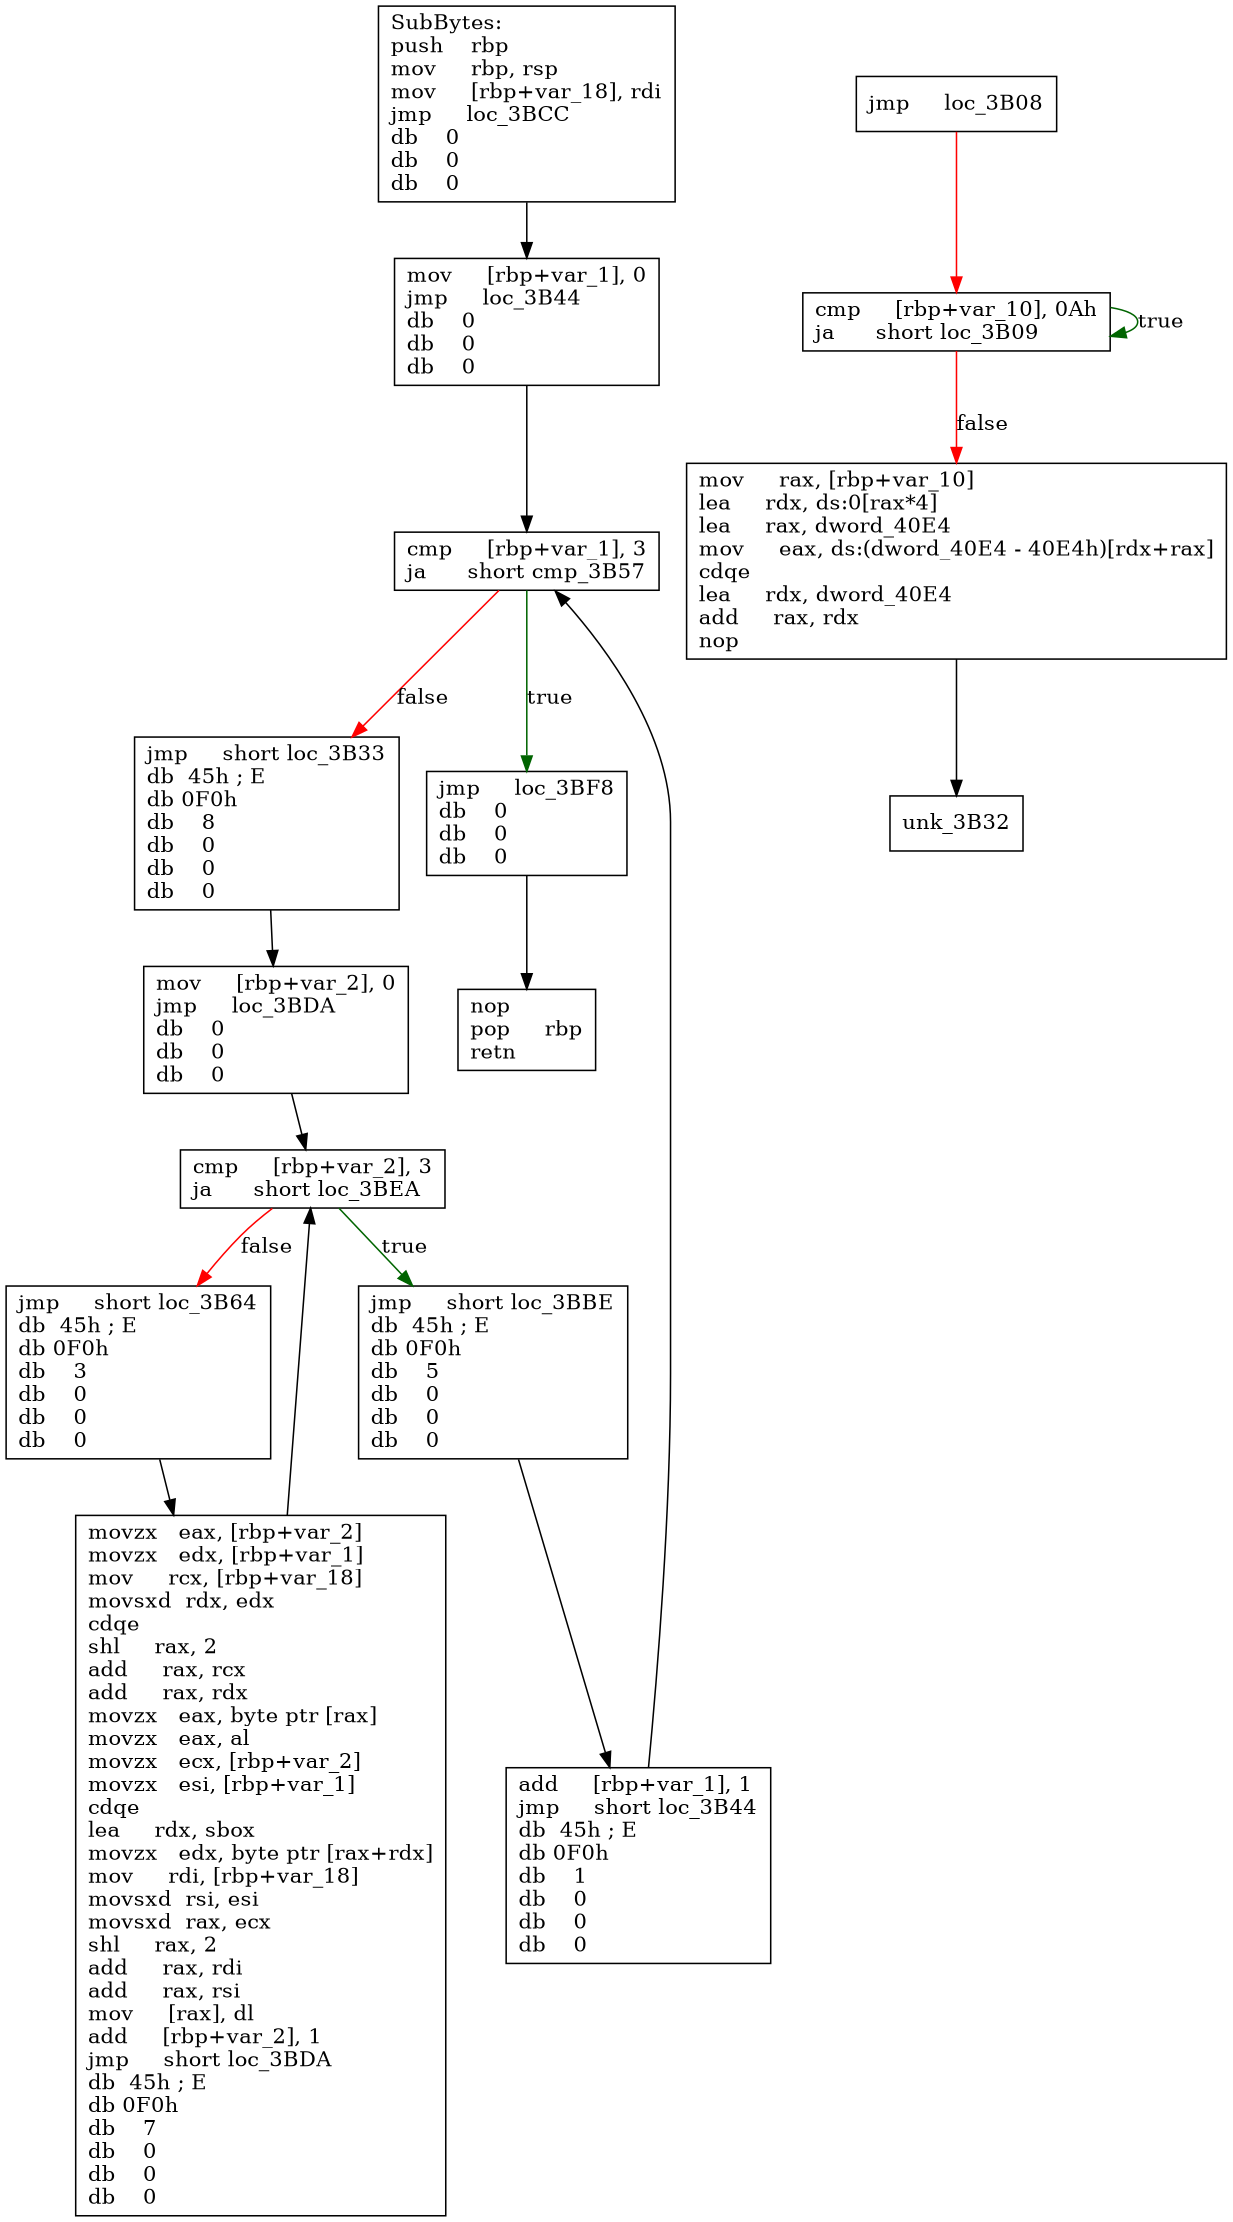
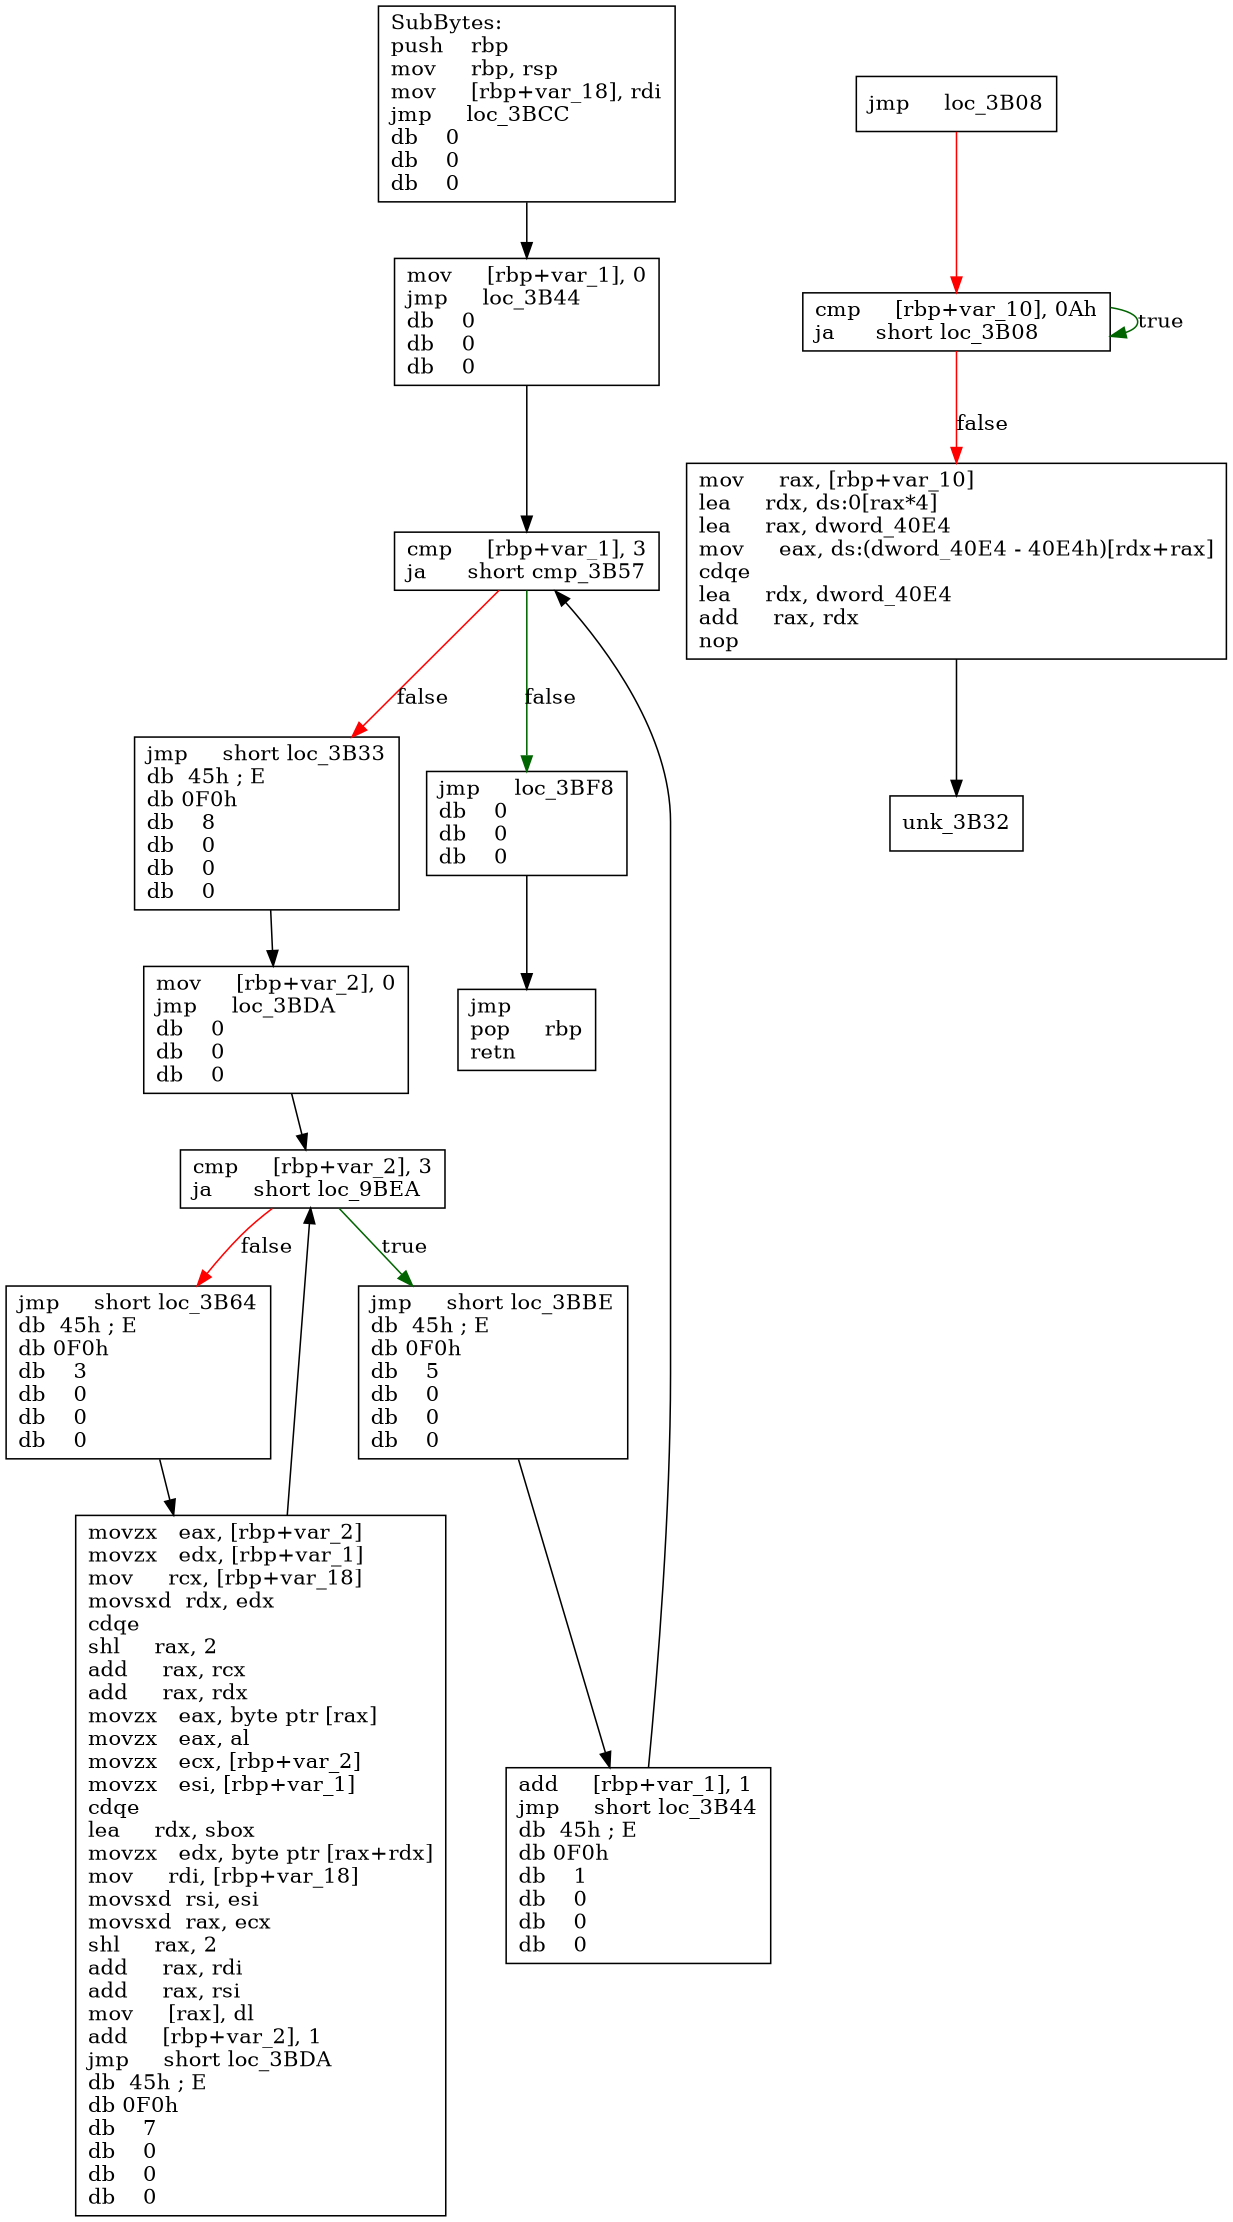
node "cmp     [rbp+var_10], 0Ah ja      short loc_3B09": label "cmp     [rbp+var_10], 0Ah ja      short loc_3B09" -> "cmp     [rbp+var_10], 0Ah ja      short loc_3B08"
edge "cmp     [rbp+var_1], 3 ja      short cmp_3B57" -> "jmp     loc_3BF8 db    0 db    0 db    0": label "true" -> "false"
node "nop pop     rbp retn": label "nop pop     rbp retn" -> "jmp pop     rbp retn"
node "cmp     [rbp+var_2], 3 ja      short loc_3BEA": label "cmp     [rbp+var_2], 3 ja      short loc_3BEA" -> "cmp     [rbp+var_2], 3 ja      short loc_9BEA"
